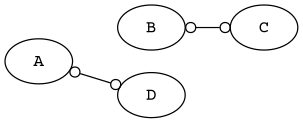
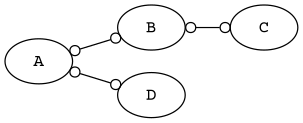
edge "B" -- "A": added
